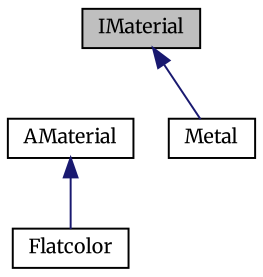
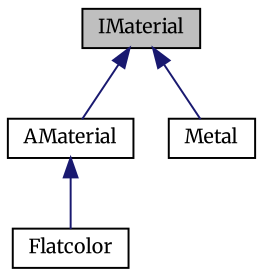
edge "AMaterial" -> "IMaterial": added
